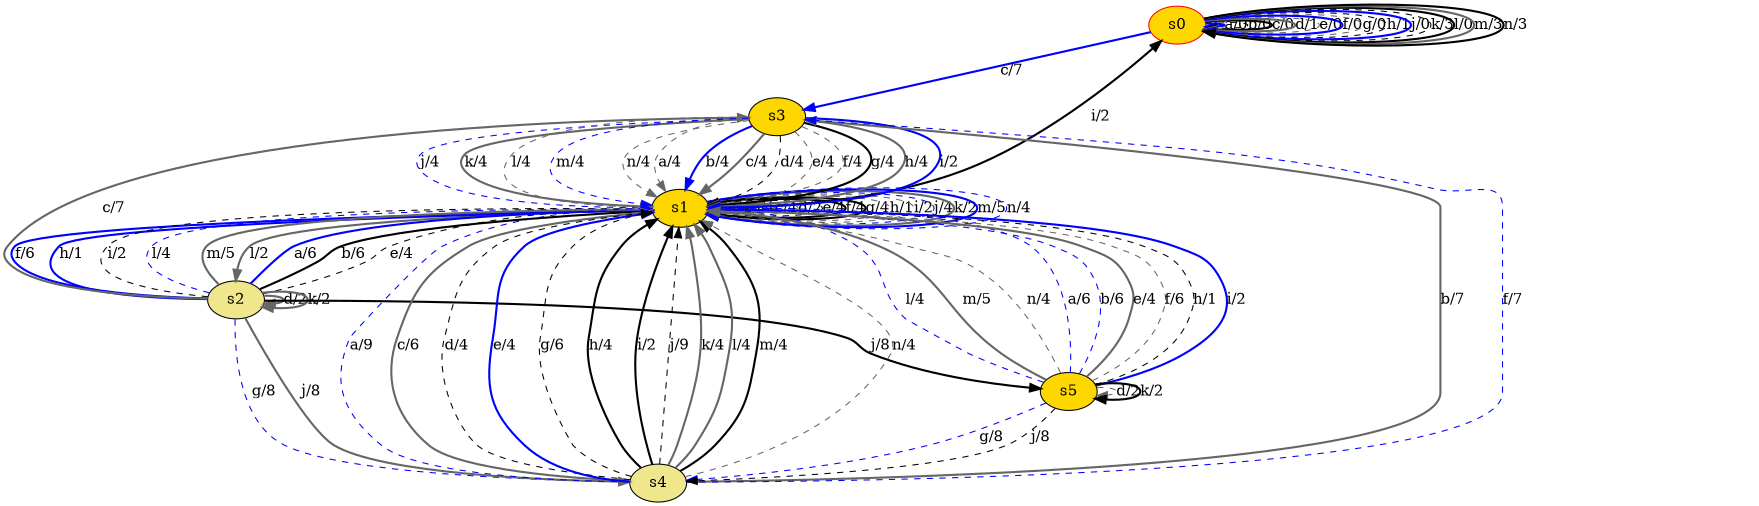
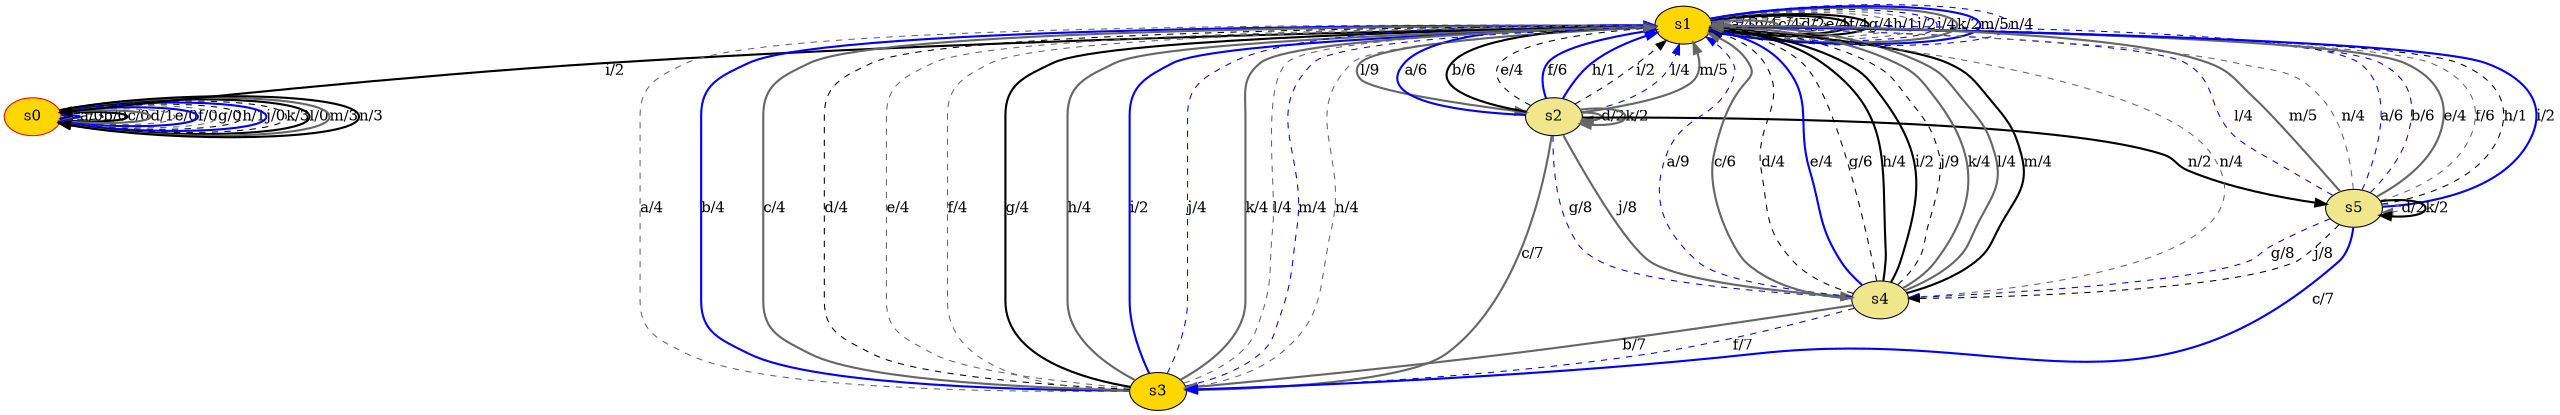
edge "s0" -> "s3": now "s5" -> "s3"
edge "s1" -> "s2": label "l/2" -> "l/9"
edge "s2" -> "s5": label "j/8" -> "n/2"
node "s5": fillcolor gold -> khaki
